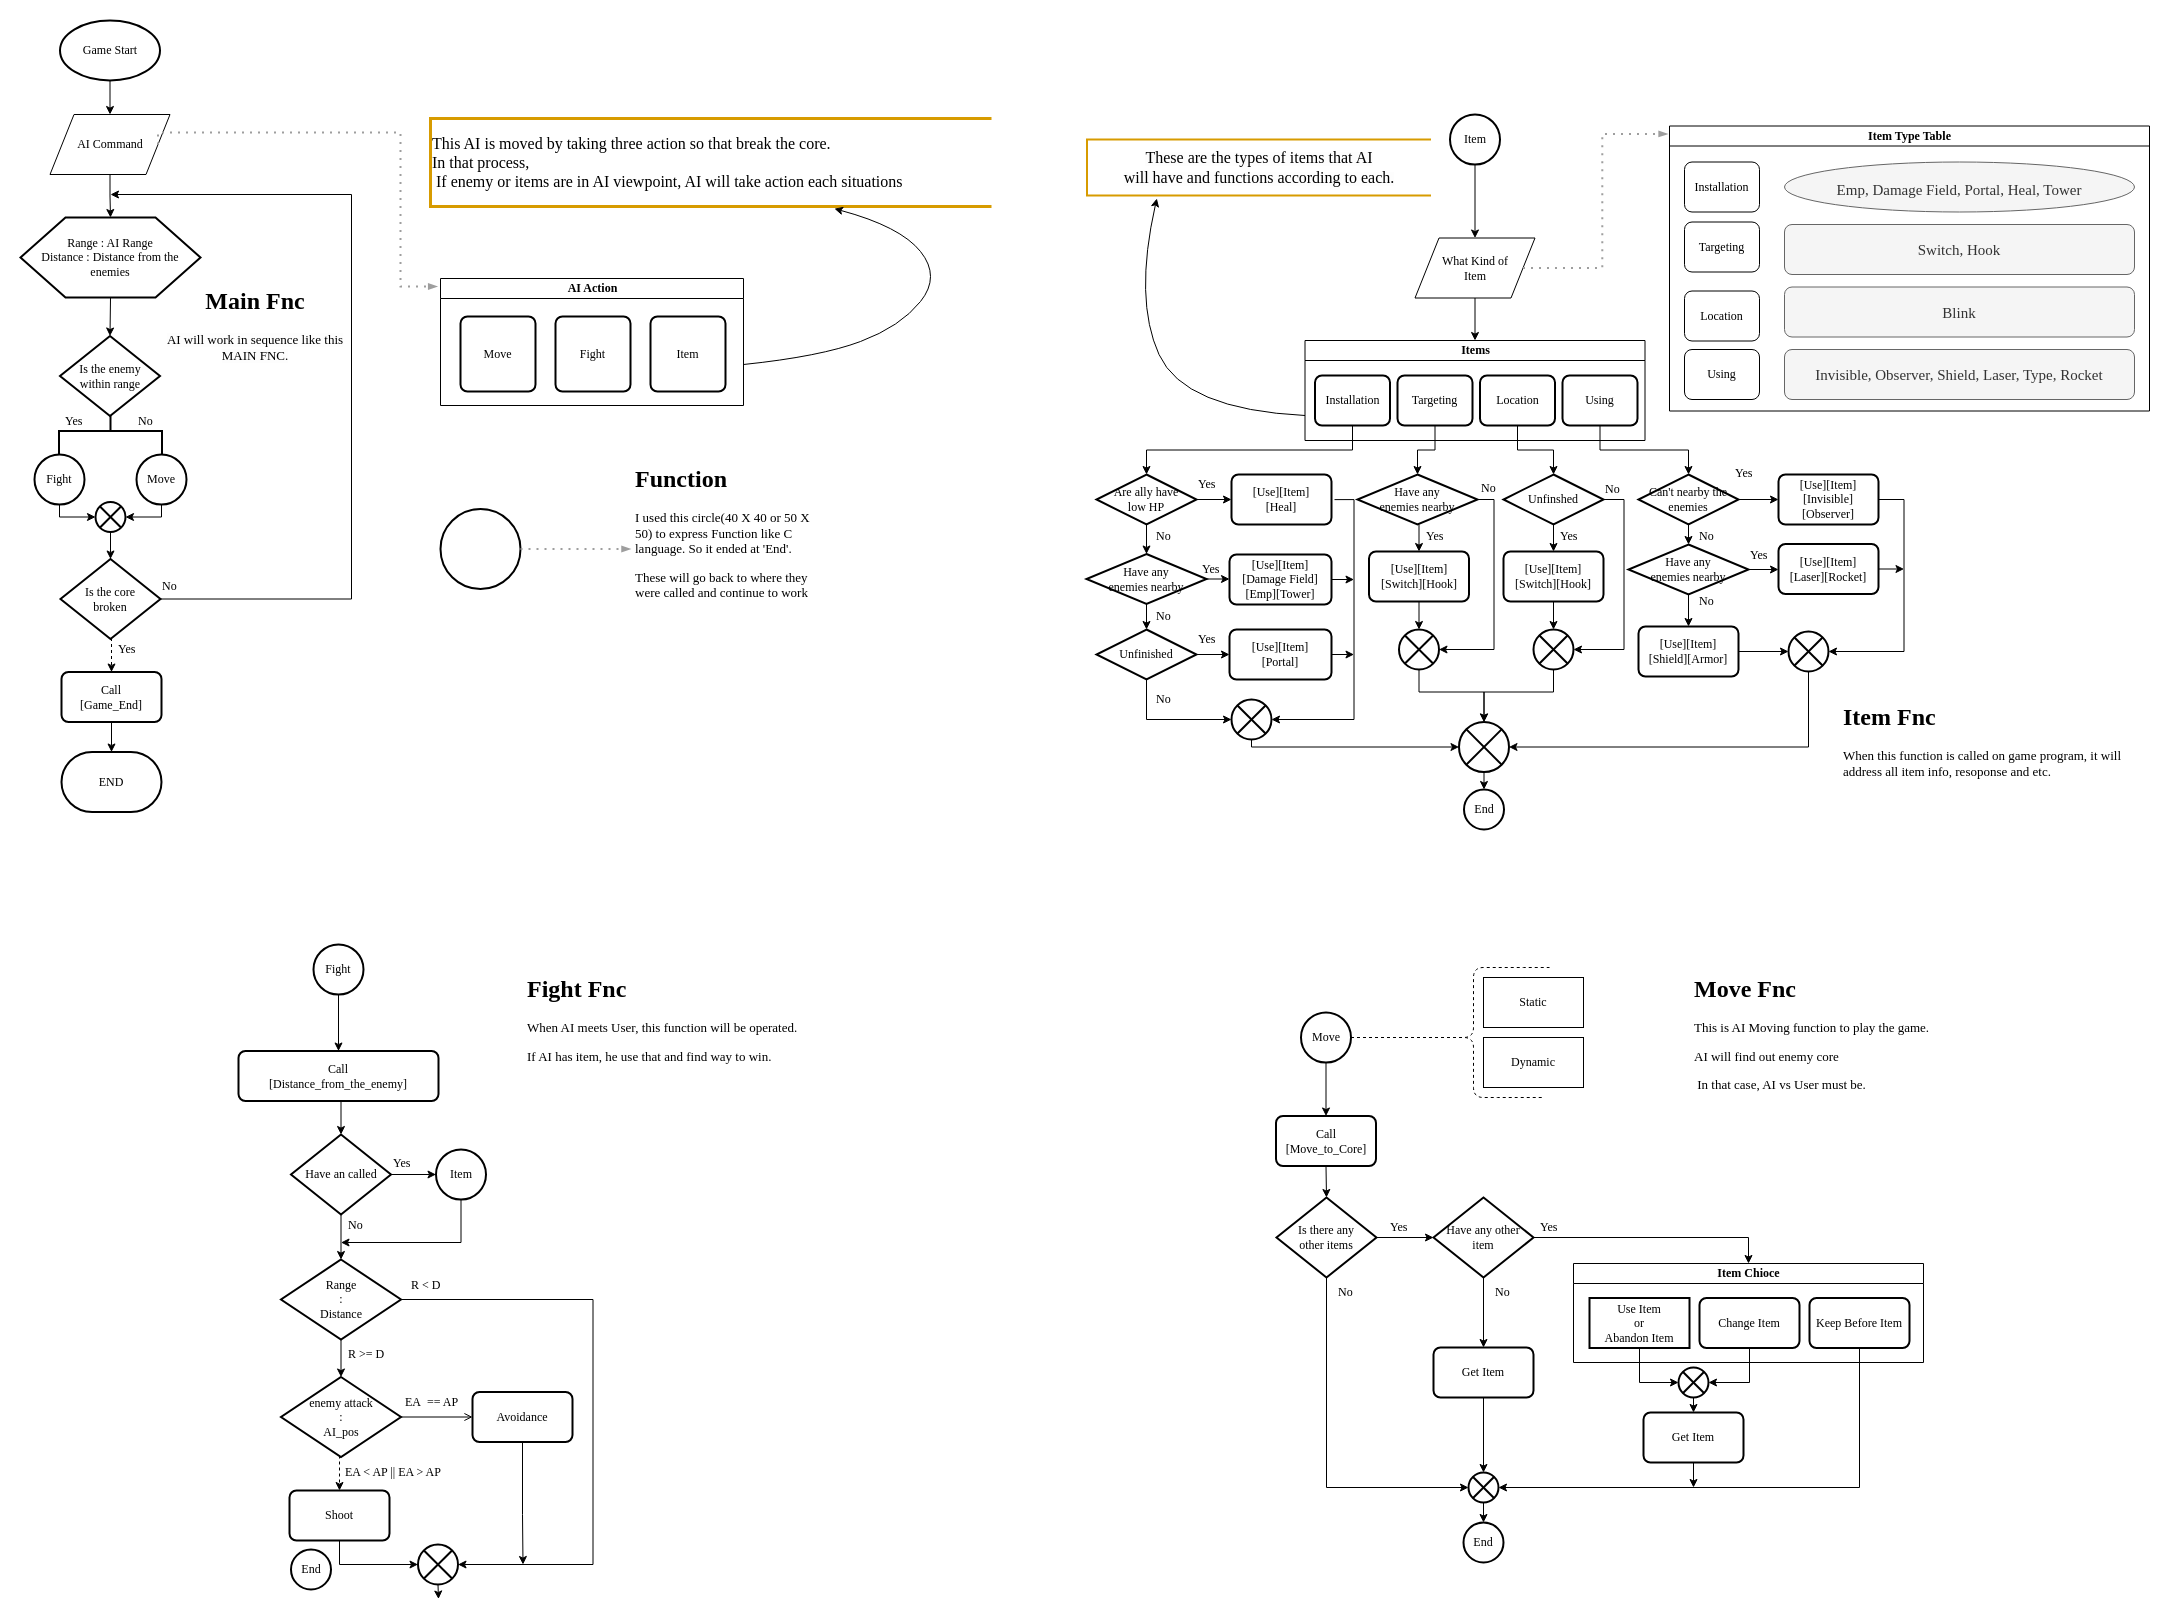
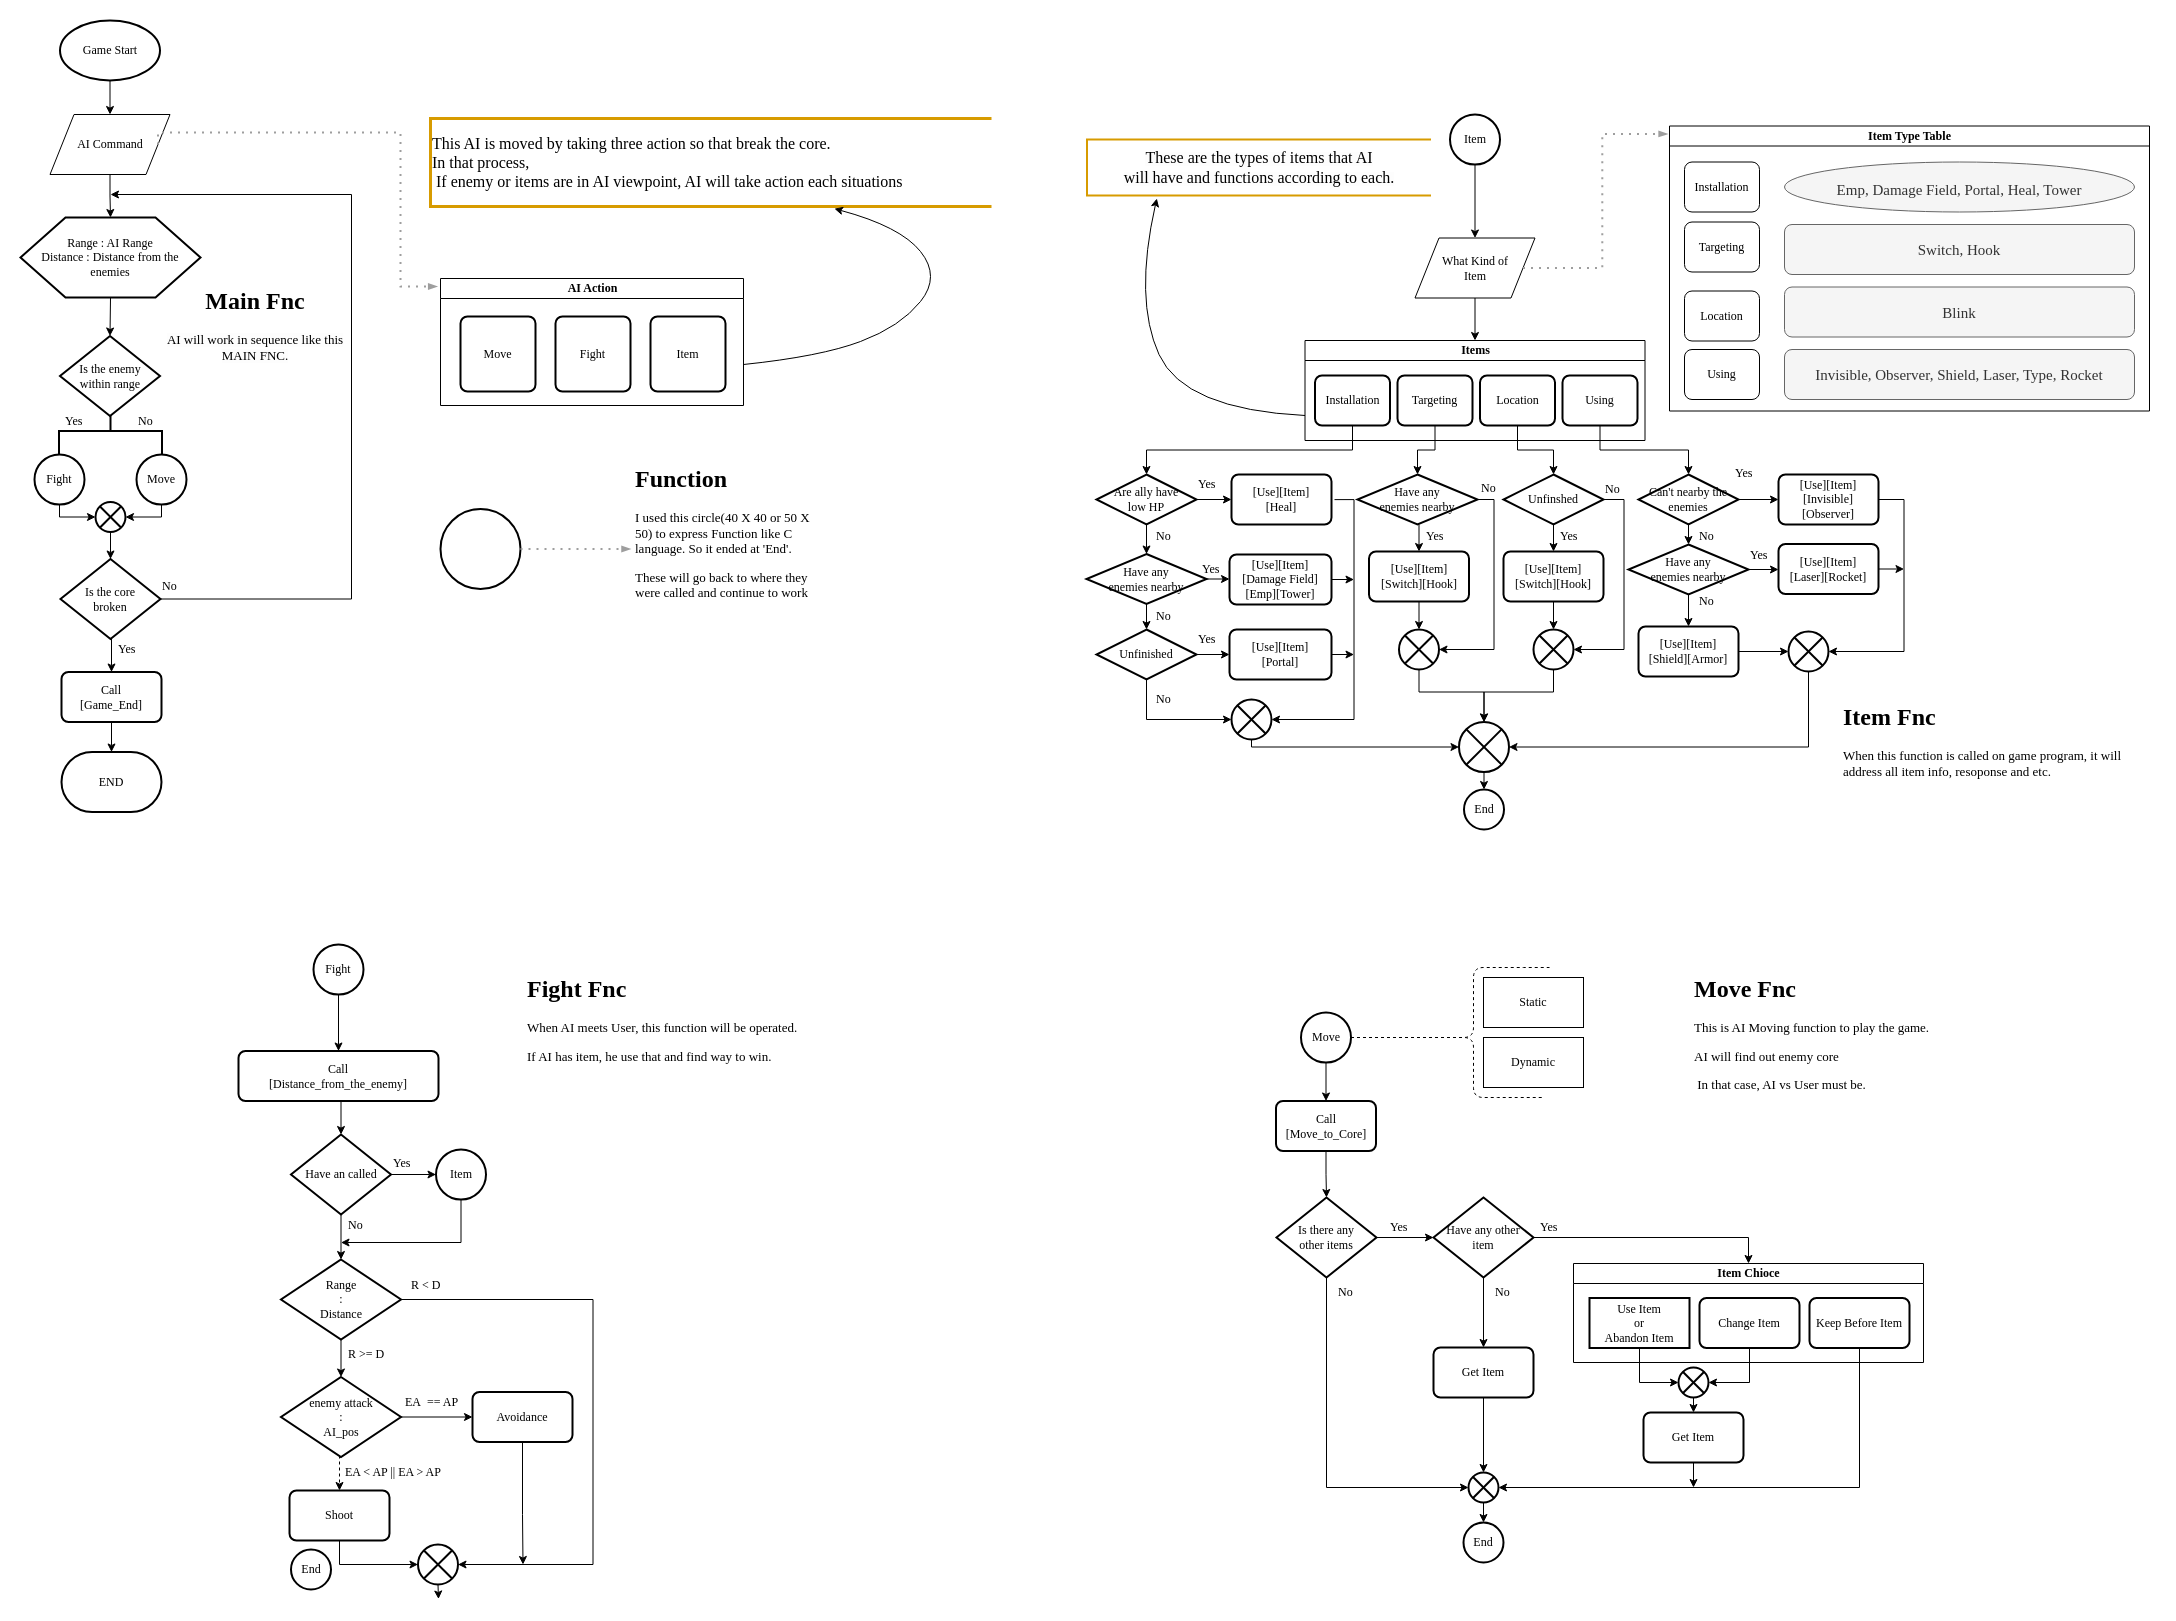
edge "Is the core broken" -> "Call [Game_End]": style dashed -> solid
node "Call [Move_to_Core]": moved (1326, 1141) -> (1326, 1126)
edge "enemy attack : AI_pos" -> "Avoidance": arrowhead open -> classic
